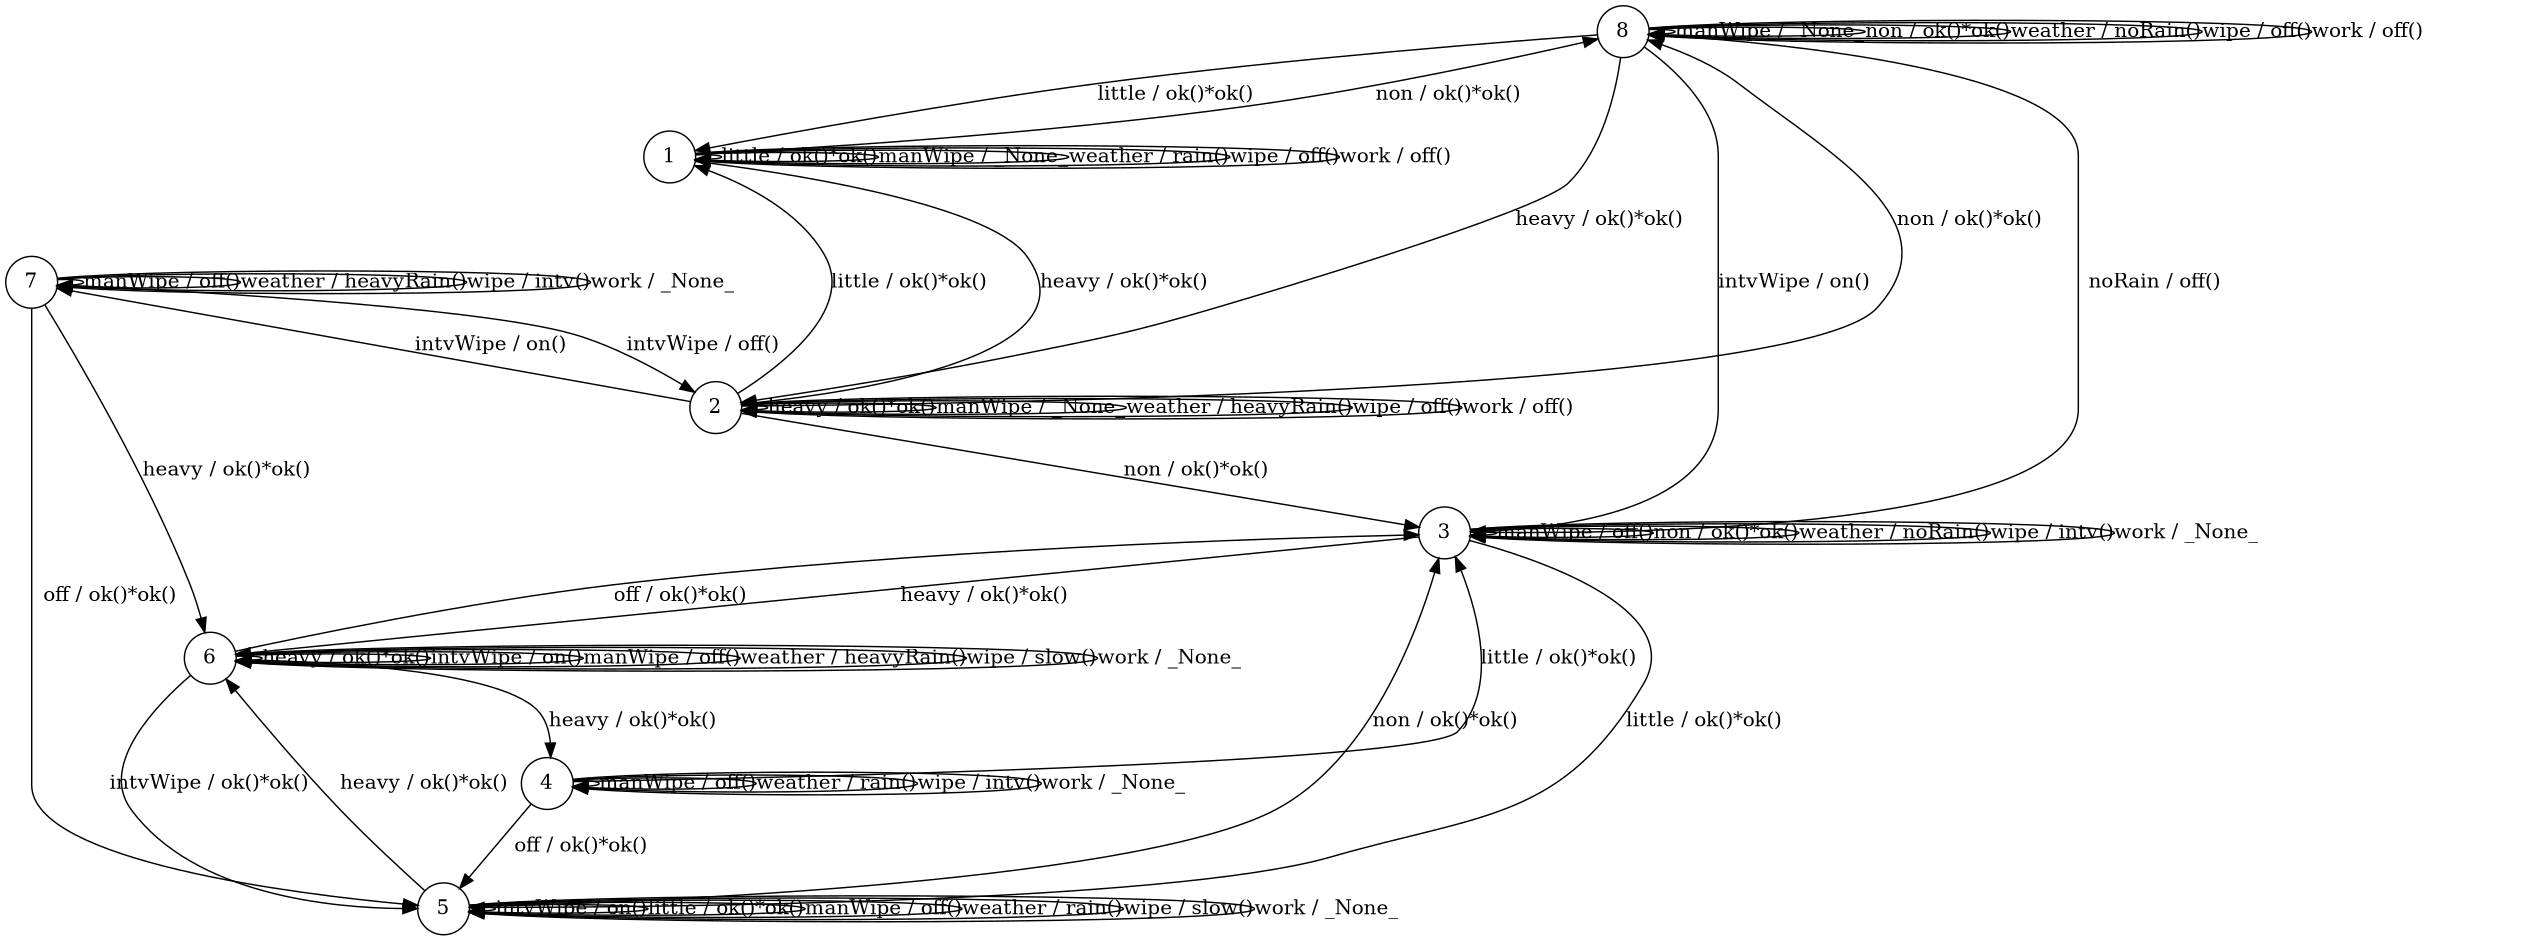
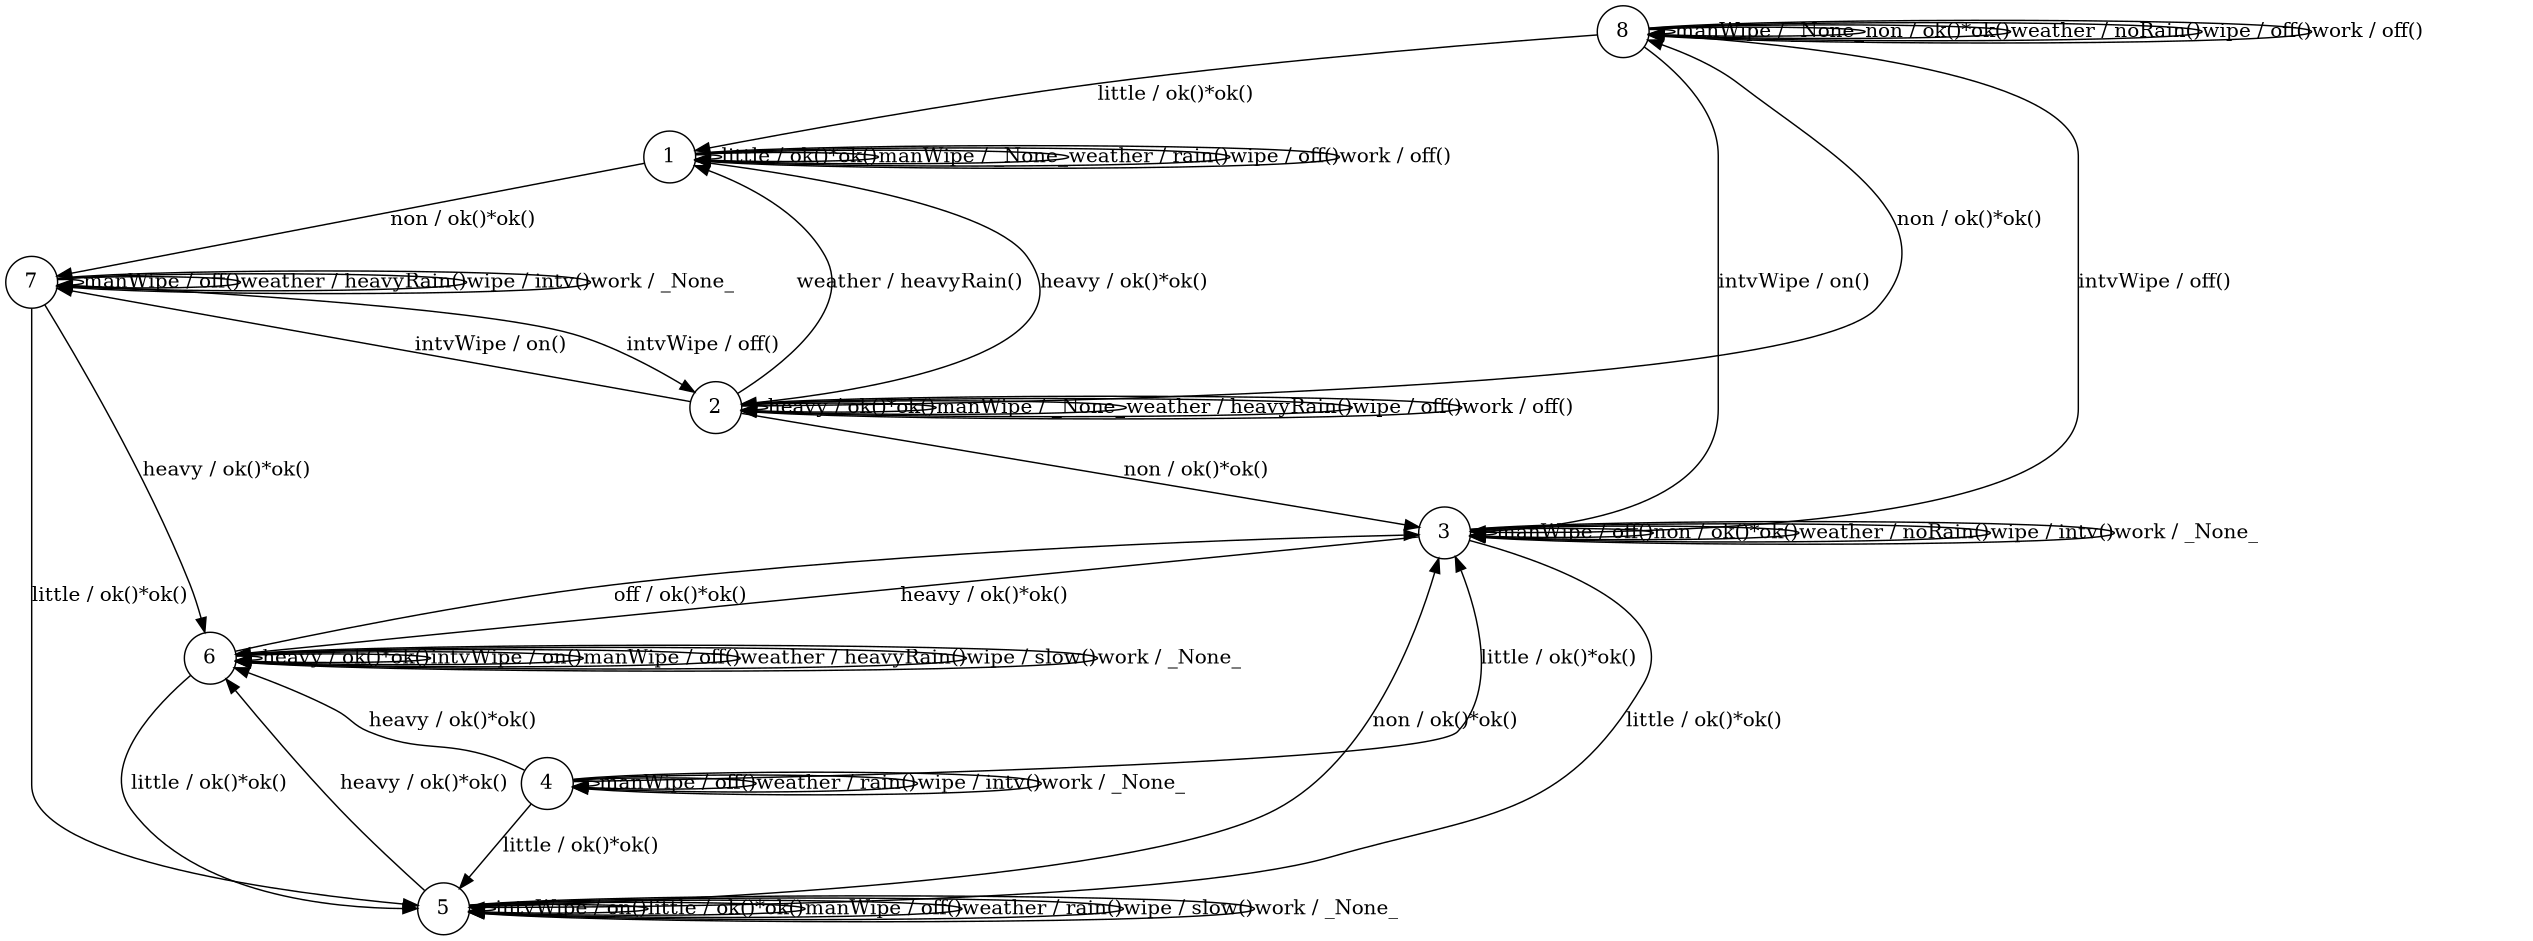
edge "1" -> "8": now "1" -> "7"
edge "2" -> "1": label "little / ok()*ok()" -> "weather / heavyRain()"
edge "3" -> "8": label "noRain / off()" -> "intvWipe / off()"
edge "8" -> "2": removed, label "heavy / ok()*ok()"
edge "7" -> "5": label "off / ok()*ok()" -> "little / ok()*ok()"
edge "6" -> "4": reversed
edge "6" -> "5": label "intvWipe / ok()*ok()" -> "little / ok()*ok()"
edge "4" -> "5": label "off / ok()*ok()" -> "little / ok()*ok()"
